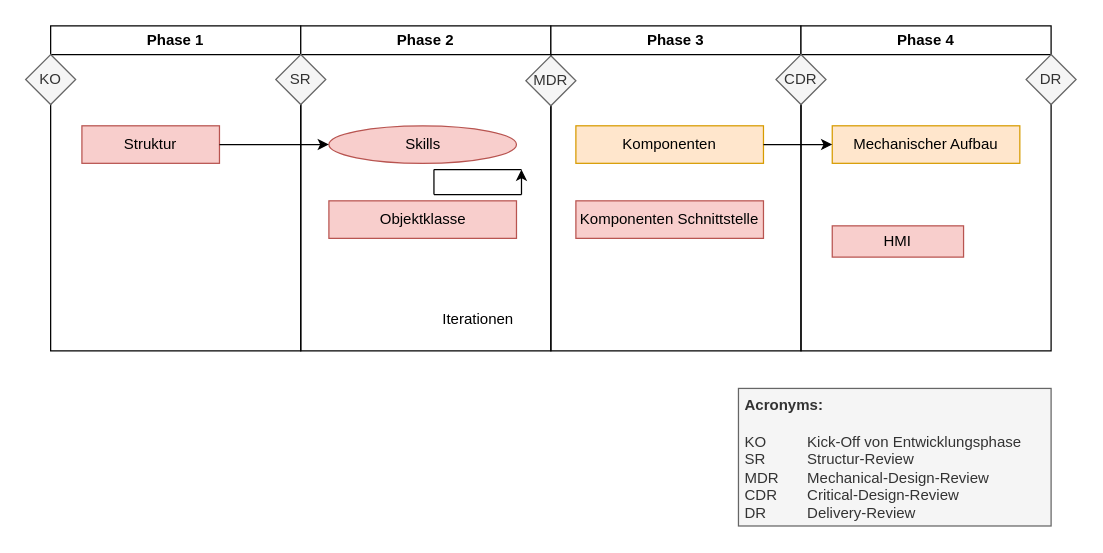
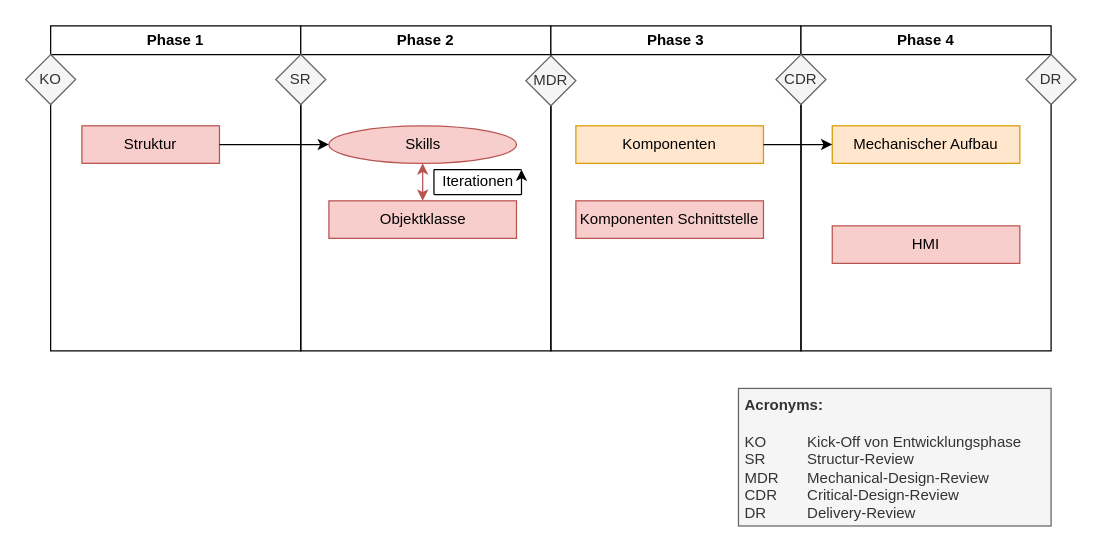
edge "Skills" -- "Objektklasse": added
node "HMI": size 131x31 -> 188x38
node "Iterationen": moved (478, 319) -> (478, 182)
